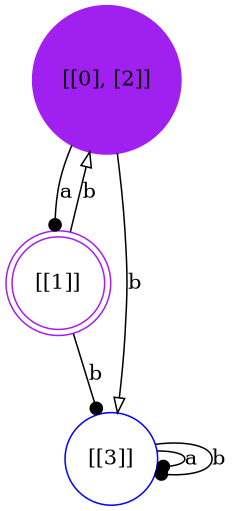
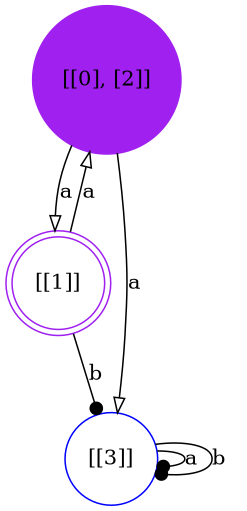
edge "[[0], [2]]" -> "[[1]]": arrowhead dot -> onormal
edge "[[1]]" -> "[[0], [2]]": label "b" -> "a"
edge "[[0], [2]]" -> "[[3]]": label "b" -> "a"
